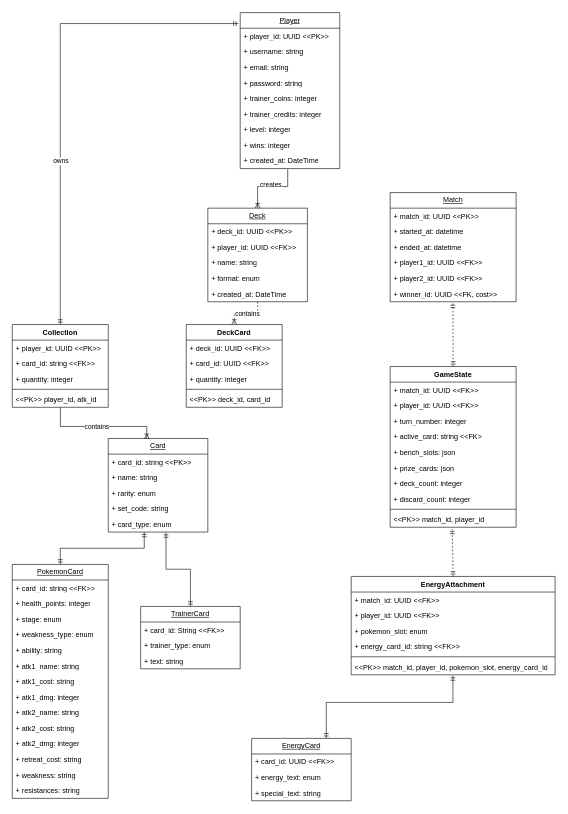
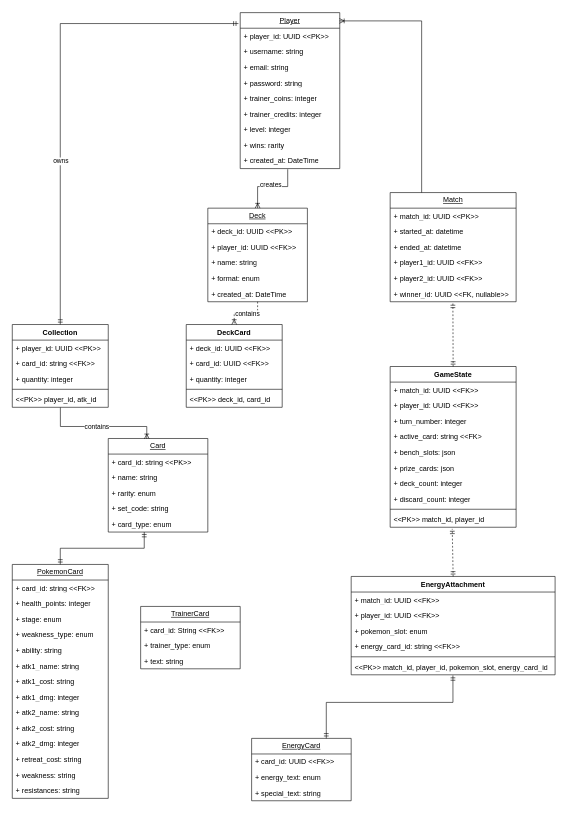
edge "Match" -> "Player": added
node "+ wins: integer": label "+ wins: integer" -> "+ wins: rarity"
node "+ winner_id: UUID <<FK, cost>>": label "+ winner_id: UUID <<FK, cost>>" -> "+ winner_id: UUID <<FK, nullable>>"
edge "+ card_type: enum" -- "TrainerCard": removed
